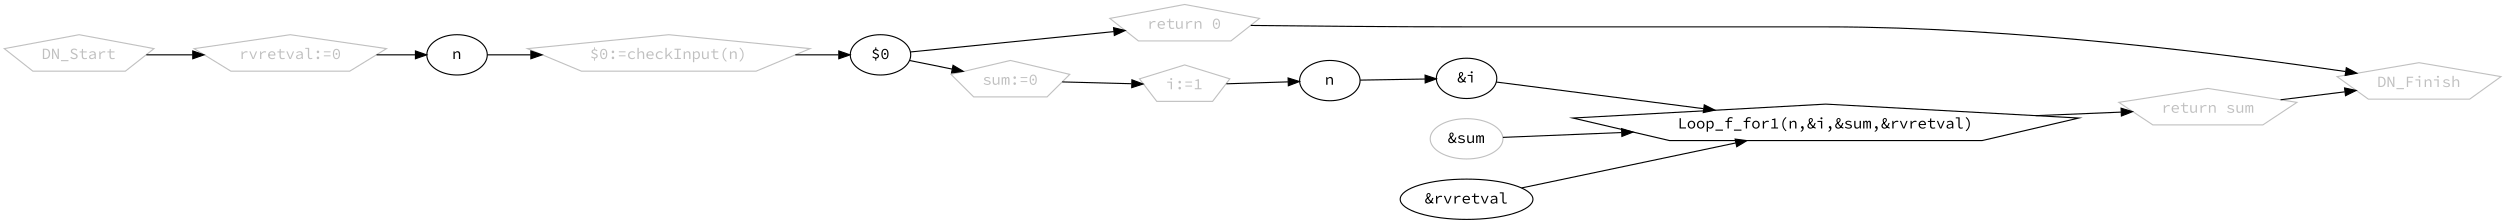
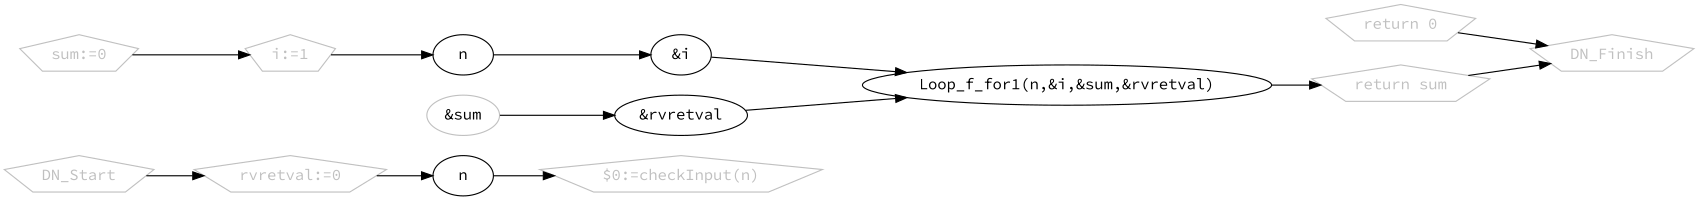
node "$0": removed
node "Loop_f_for1(n,&i,&sum,&rvretval)": shape pentagon -> ellipse
edge "&sum" -> "Loop_f_for1(n,&i,&sum,&rvretval)": now "&sum" -> "&rvretval"
